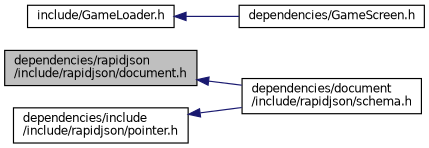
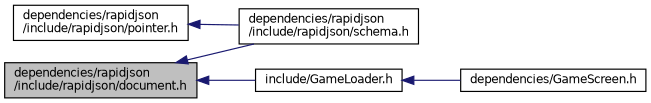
edge "include/GameLoader.h" -> "dependencies/rapidjson /include/rapidjson/document.h": added
node "dependencies/document /include/rapidjson/schema.h": label "dependencies/document /include/rapidjson/schema.h" -> "dependencies/rapidjson /include/rapidjson/schema.h"
node "dependencies/include /include/rapidjson/pointer.h": label "dependencies/include /include/rapidjson/pointer.h" -> "dependencies/rapidjson /include/rapidjson/pointer.h"
